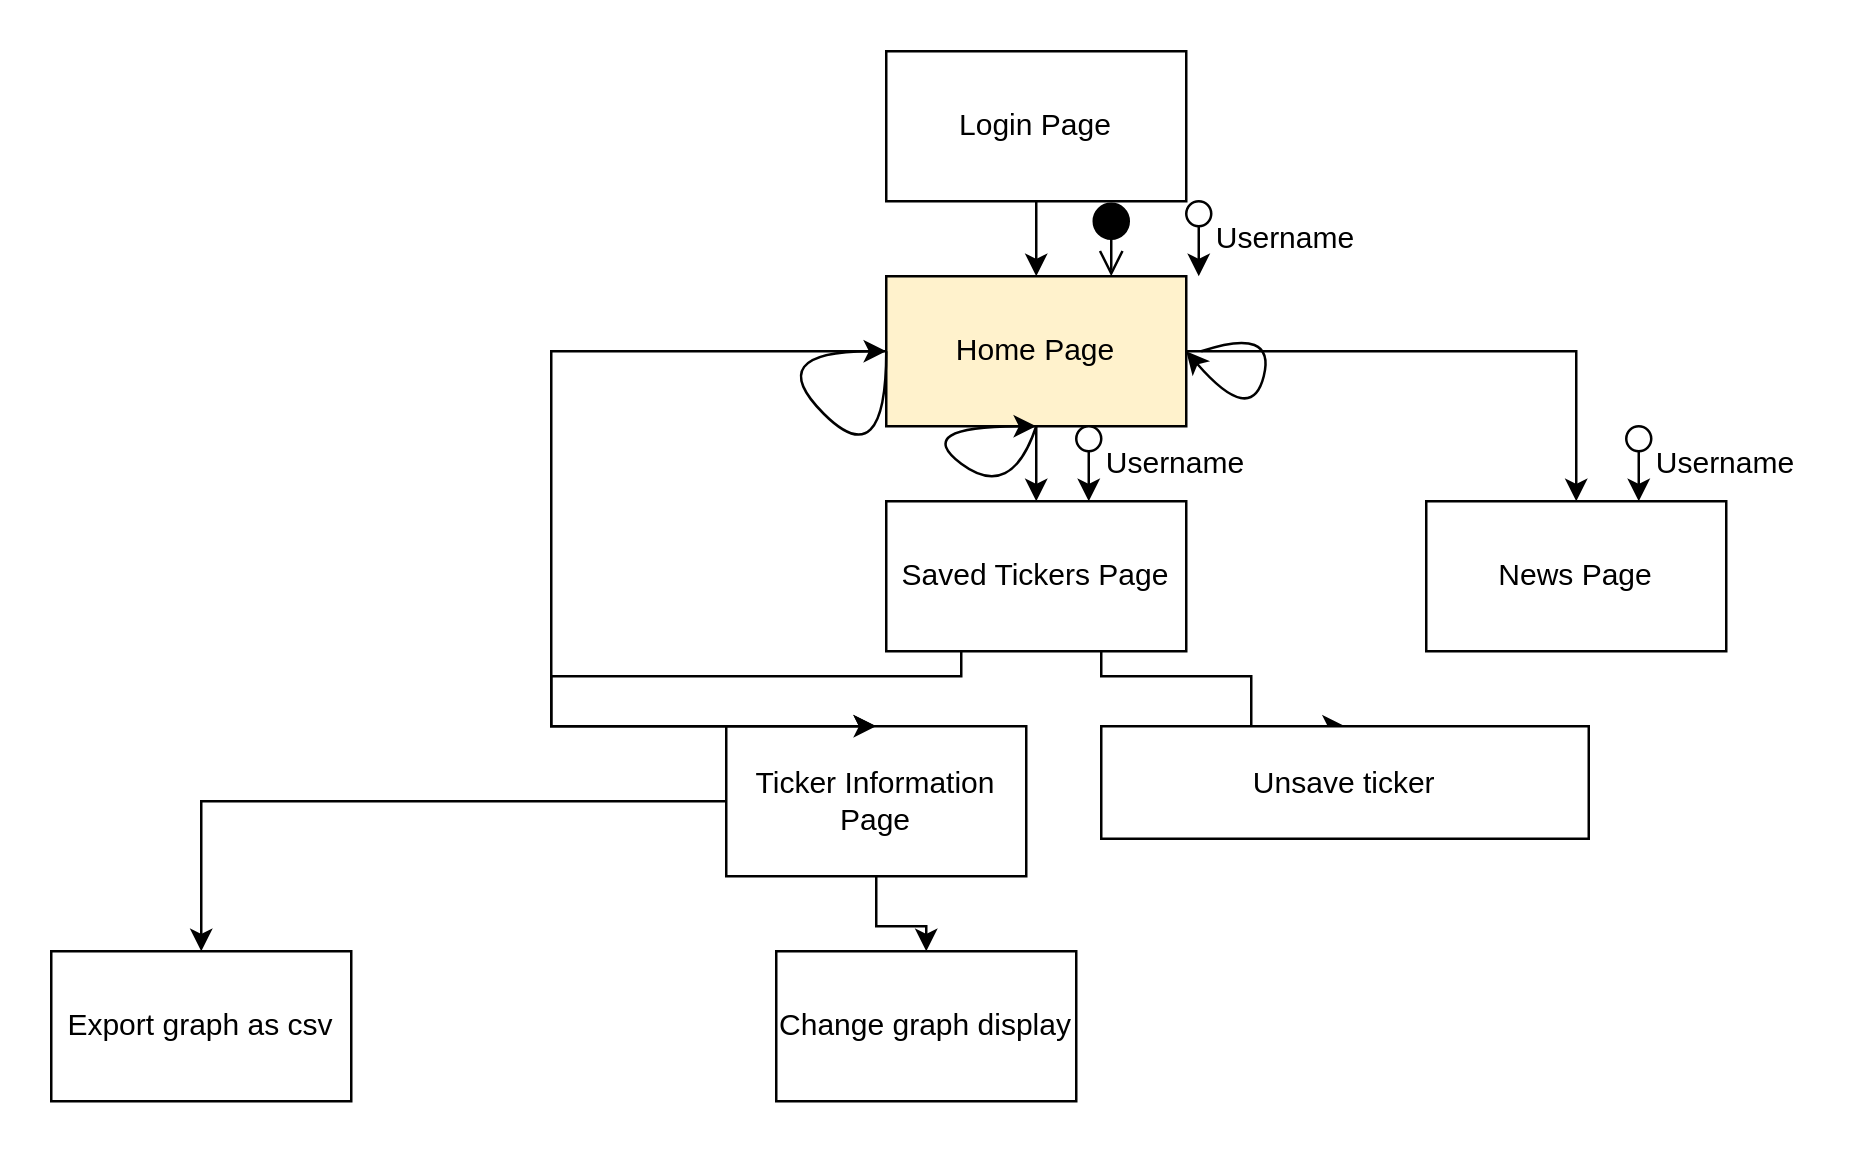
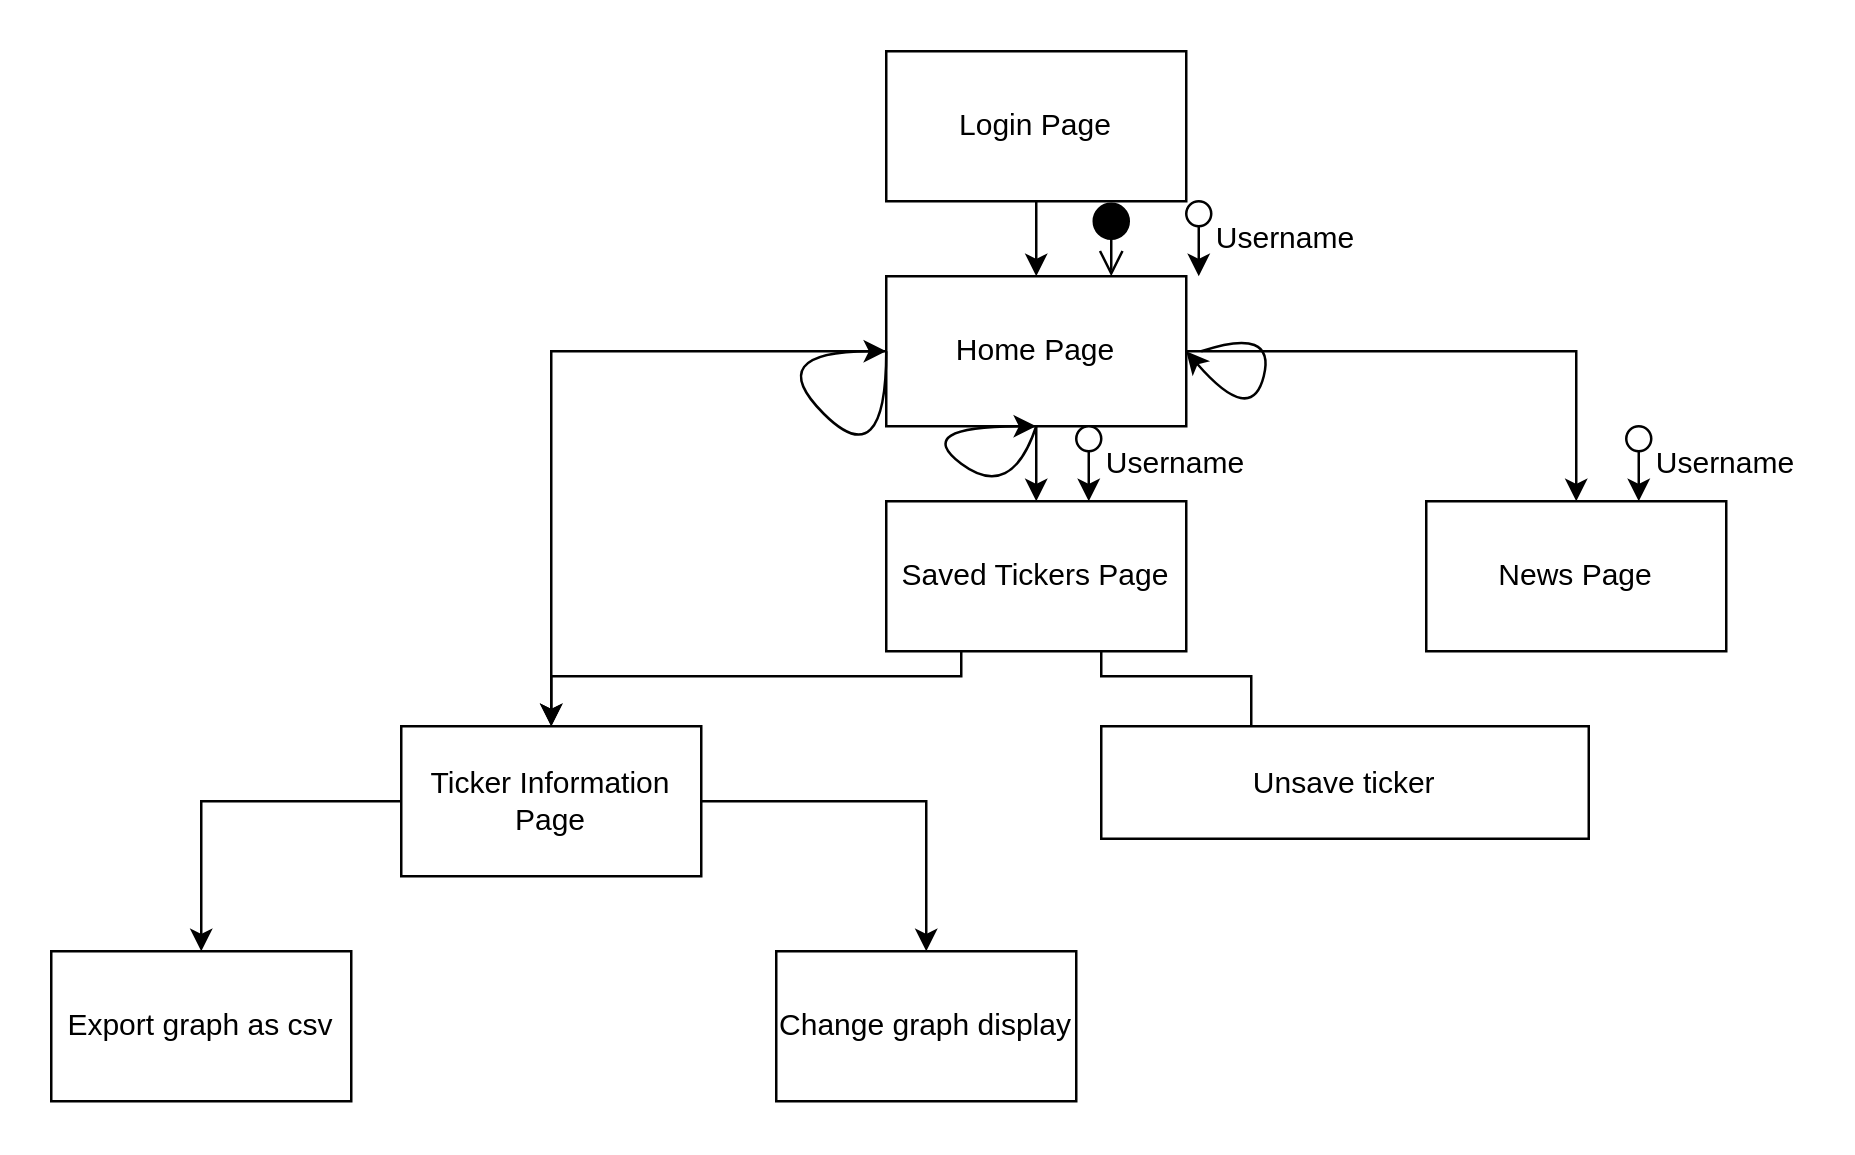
node "Home Page": fillcolor #fff2cc -> #ffffff
edge "Saved Tickers Page" -> "Unsave ticker": arrowhead classic -> none
node "Ticker Information Page": moved (876, 801) -> (551, 801)
